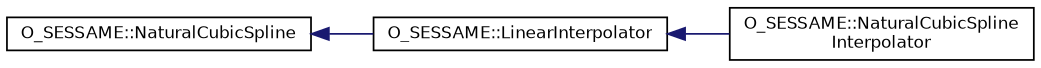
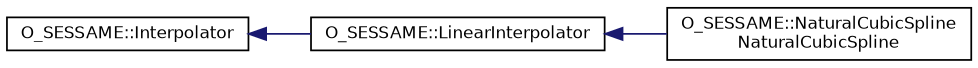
node "O_SESSAME::NaturalCubicSpline": label "O_SESSAME::NaturalCubicSpline" -> "O_SESSAME::Interpolator"
node "O_SESSAME::NaturalCubicSpline Interpolator": label "O_SESSAME::NaturalCubicSpline Interpolator" -> "O_SESSAME::NaturalCubicSpline NaturalCubicSpline"
